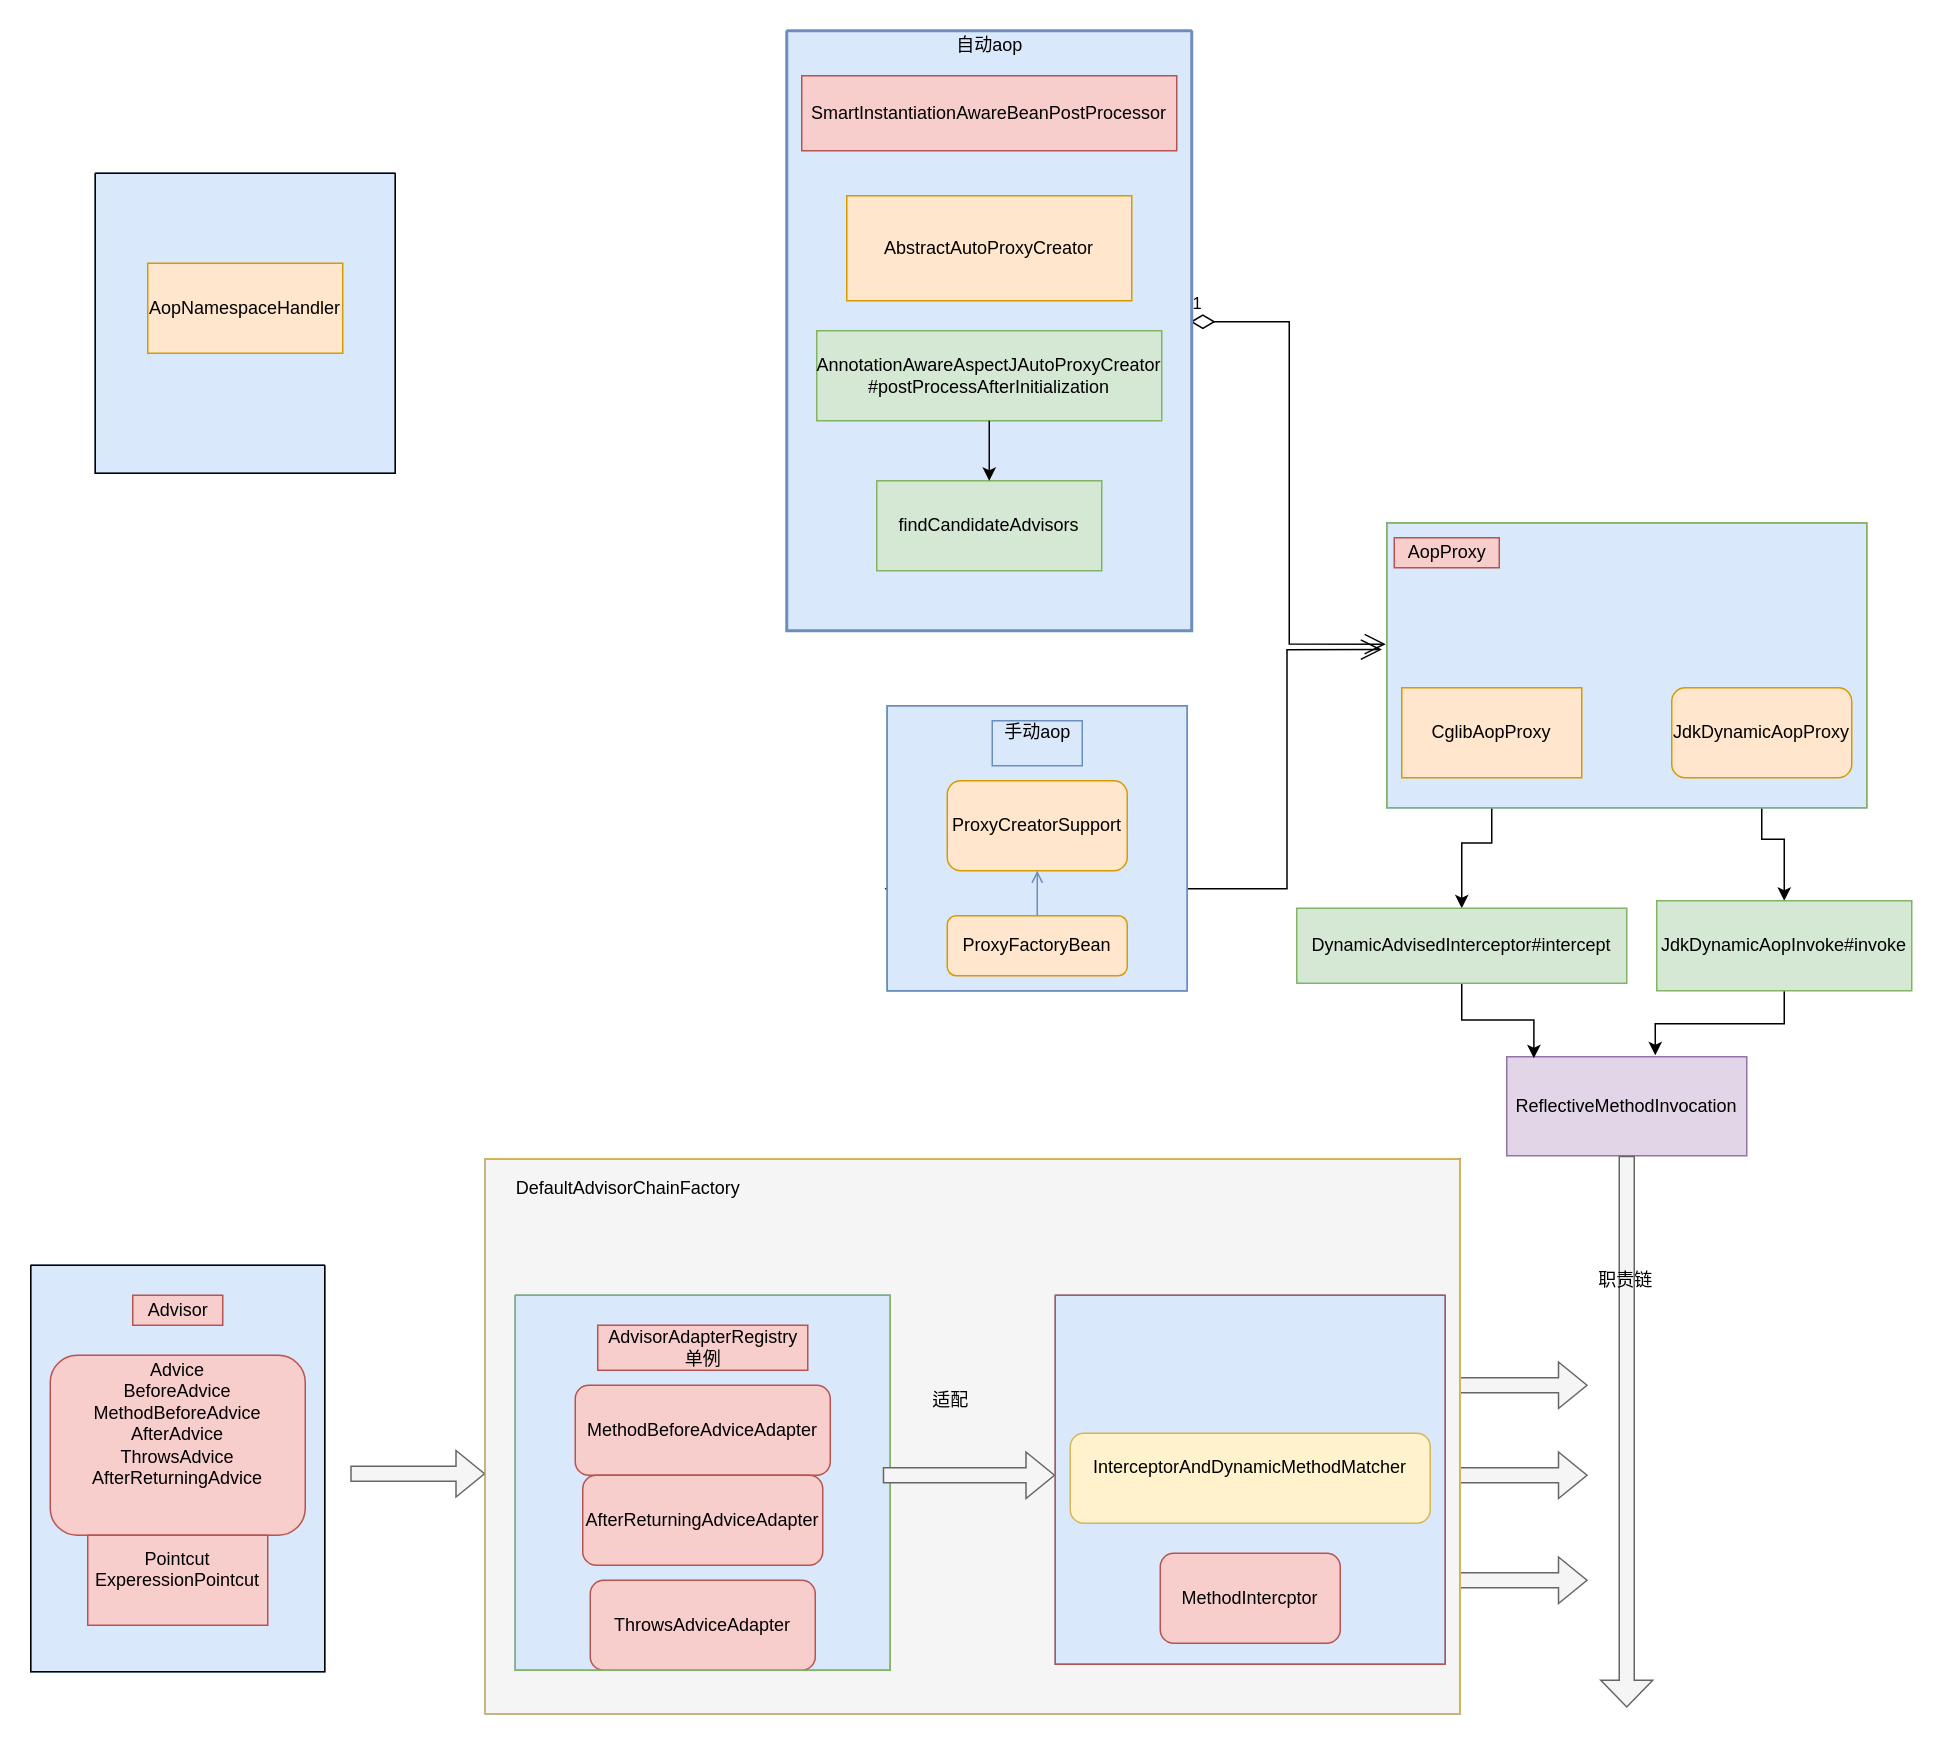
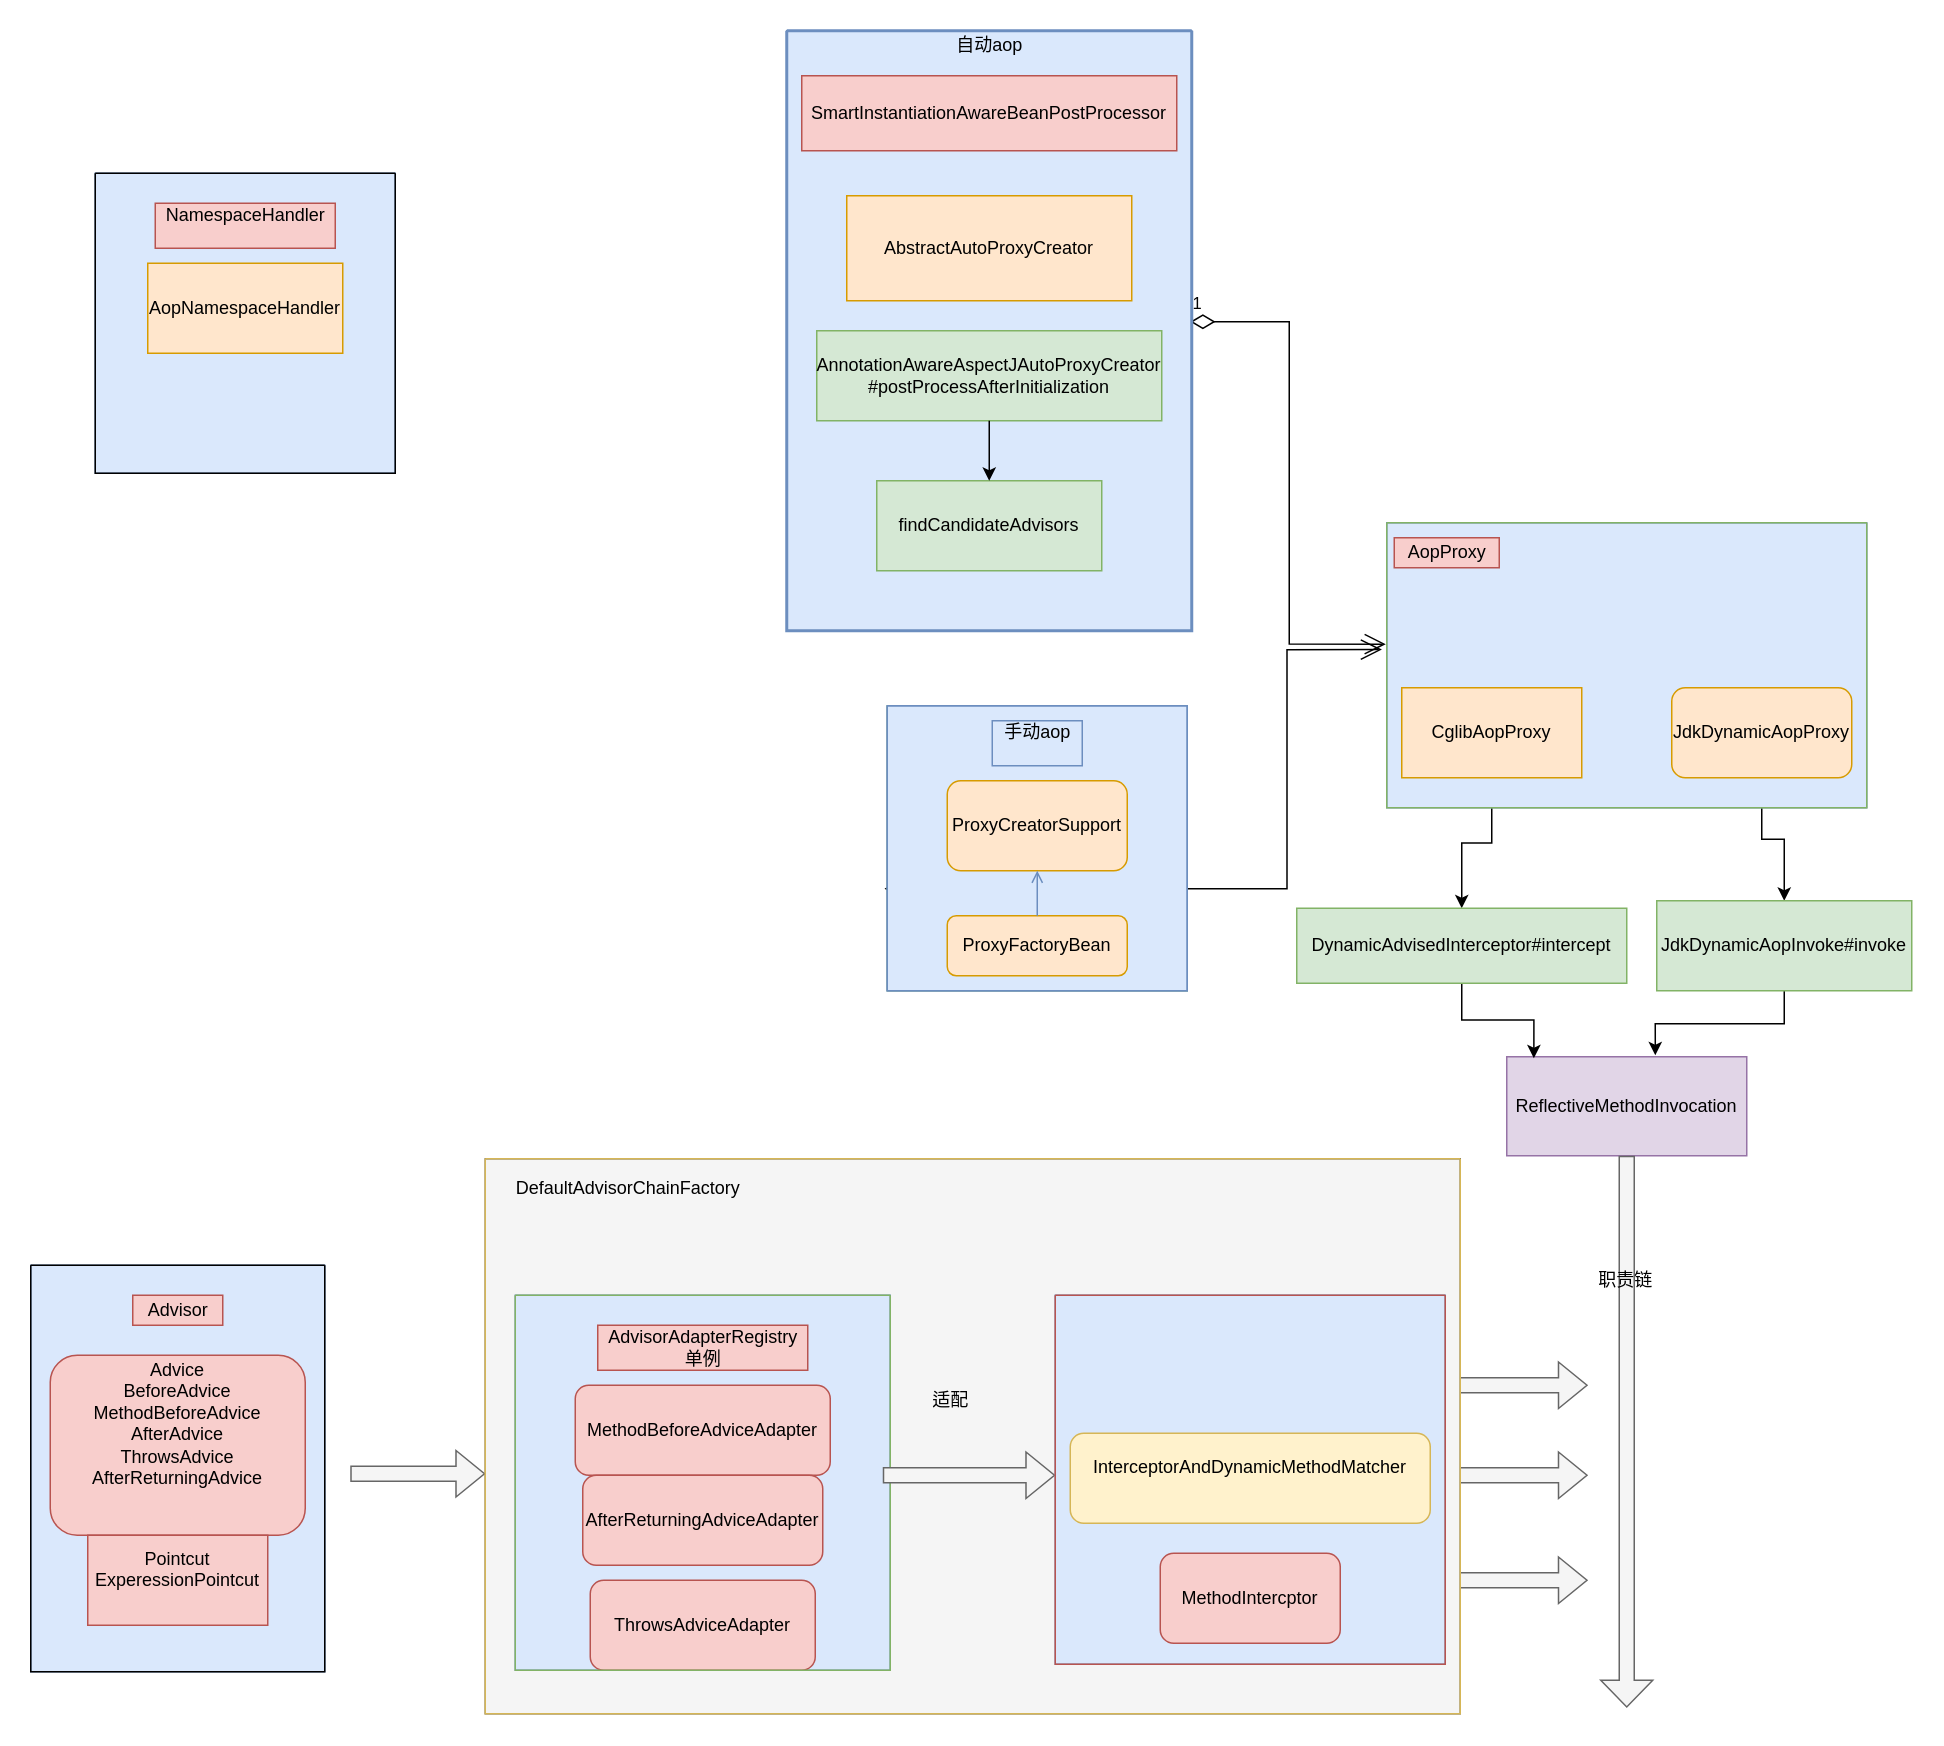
node "NamespaceHandler": added
